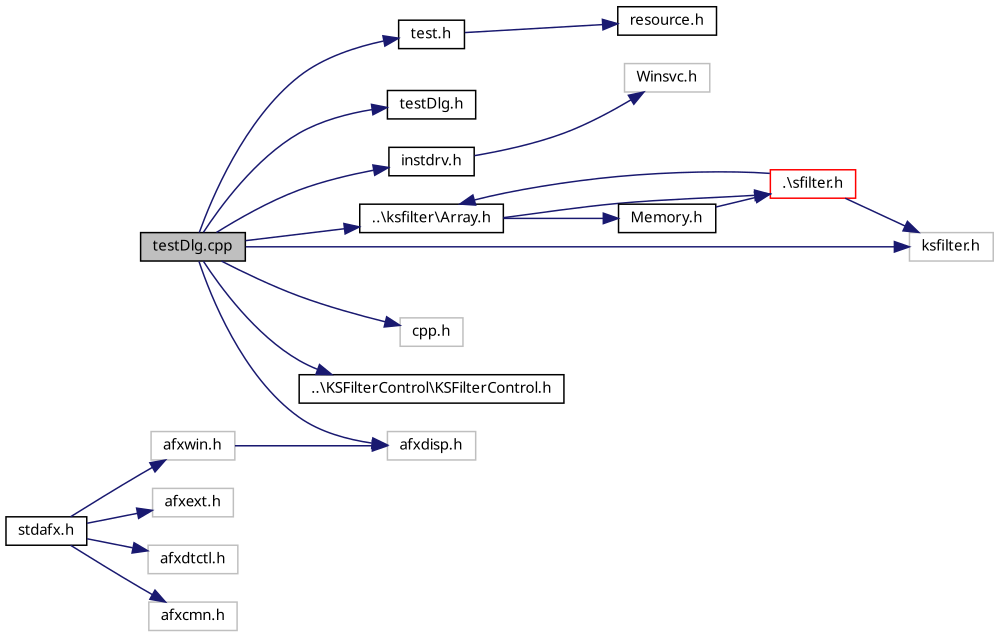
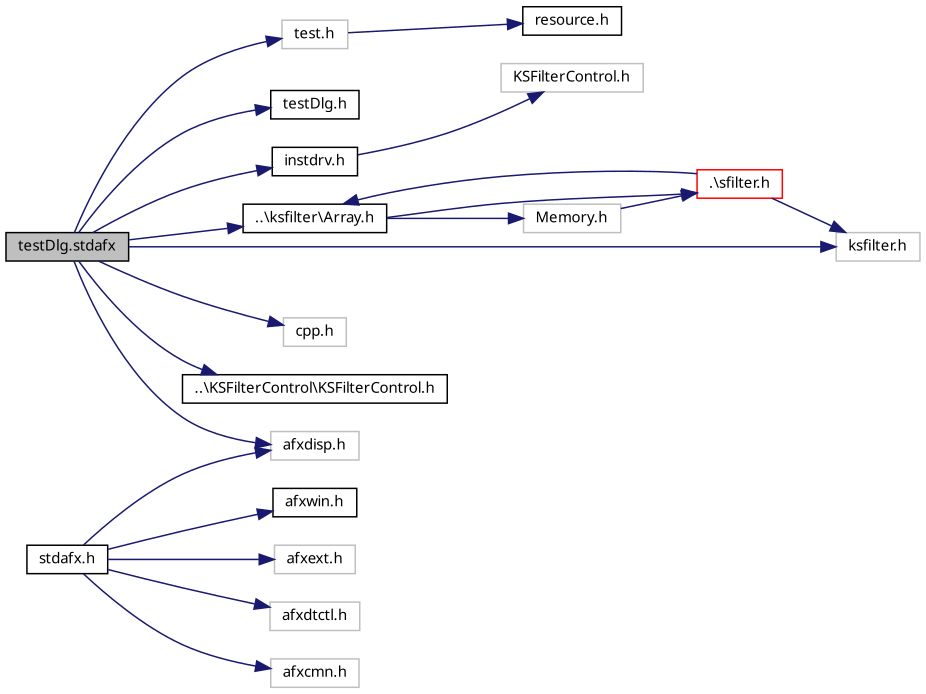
node "test.h": color black -> grey75
node "Winsvc.h": label "Winsvc.h" -> "KSFilterControl.h"
node "Memory.h": color black -> grey75
node "testDlg.cpp": label "testDlg.cpp" -> "testDlg.stdafx"
node "afxwin.h": color grey75 -> black
edge "afxwin.h" -> "afxdisp.h": now "stdafx.h" -> "afxdisp.h"
